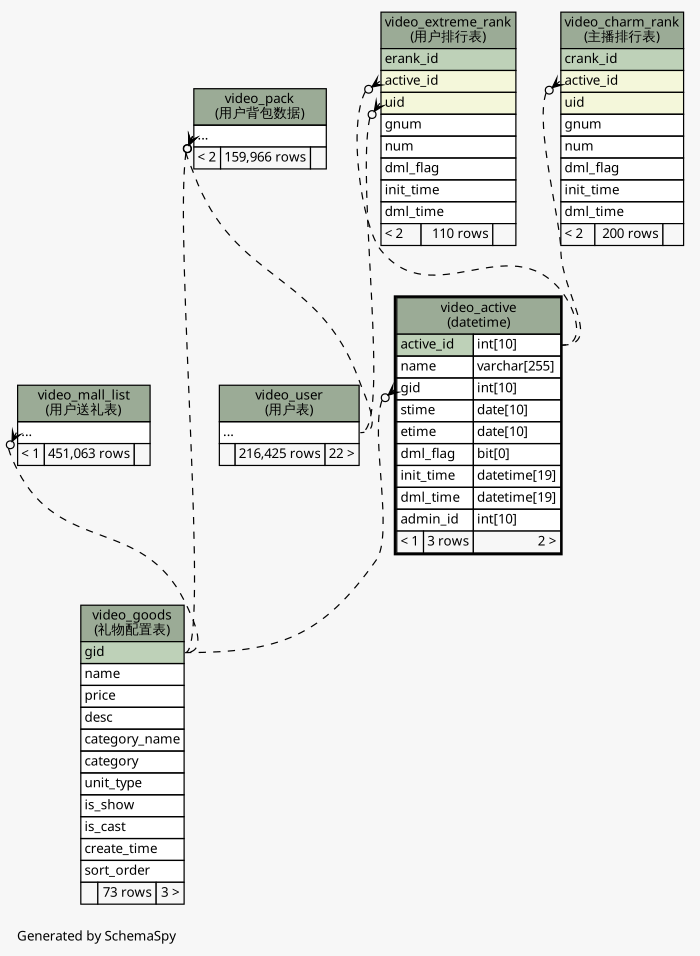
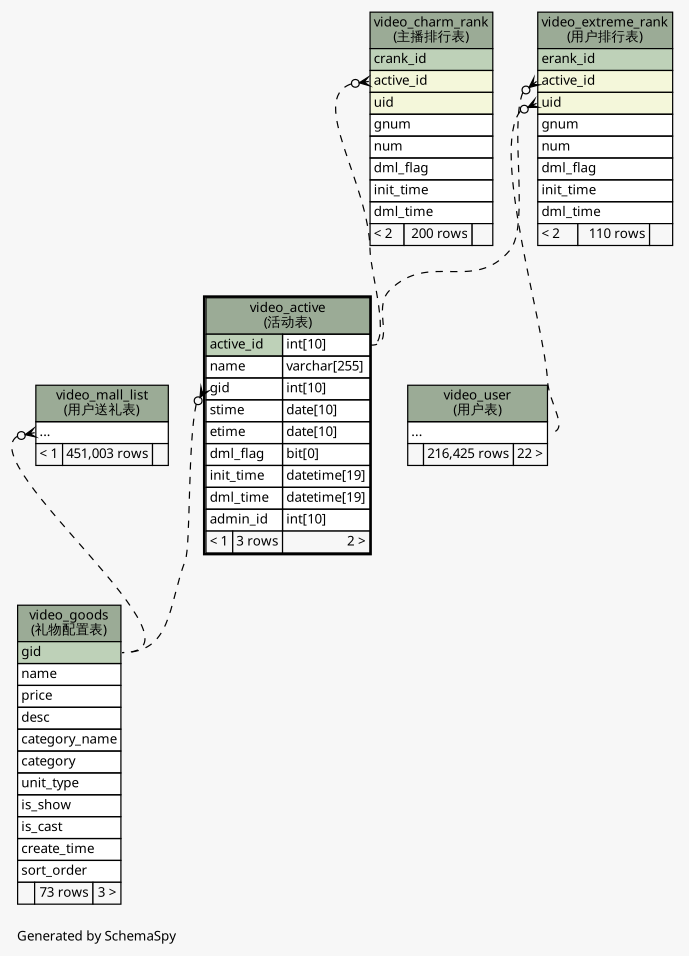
node "video_pack": removed
node "video_active": text "(datetime)" -> "(活动表)"
node "video_mall_list": text "451,063 rows" -> "451,003 rows"
